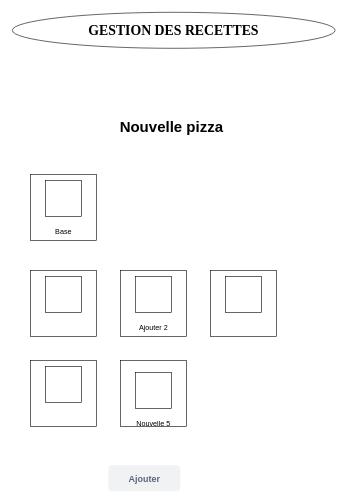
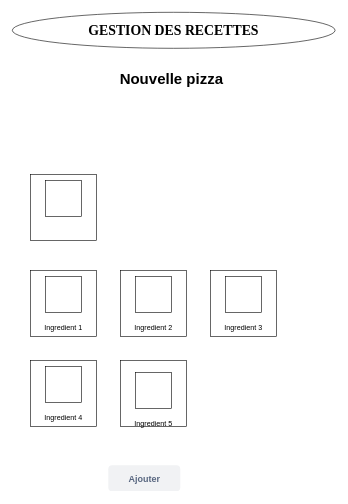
node "Nouvelle pizza": moved (171, 126) -> (171, 78)
node "Base": removed
node "Ingredient 1": added
node "Ajouter 2": label "Ajouter 2" -> "Ingredient 2"
node "Ingredient 3": added
node "Ingredient 4": added
node "Nouvelle 5": label "Nouvelle 5" -> "Ingredient 5"
